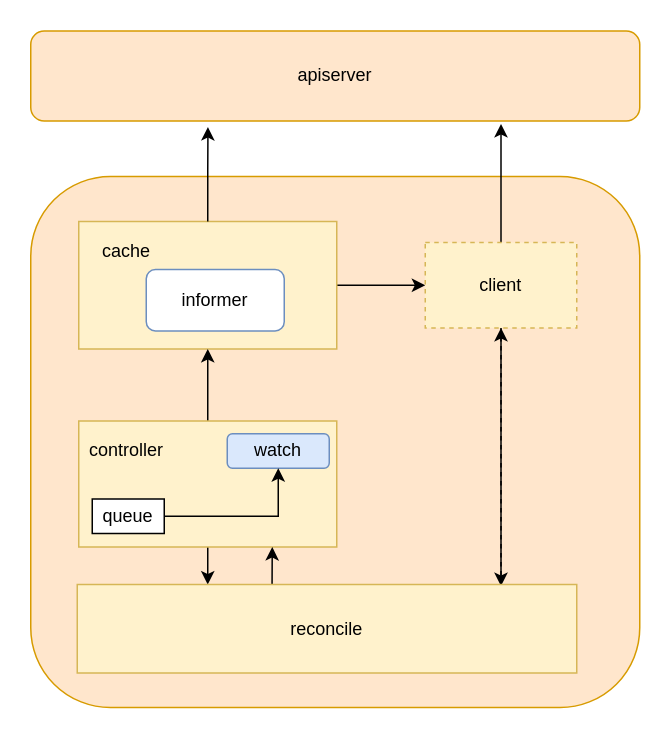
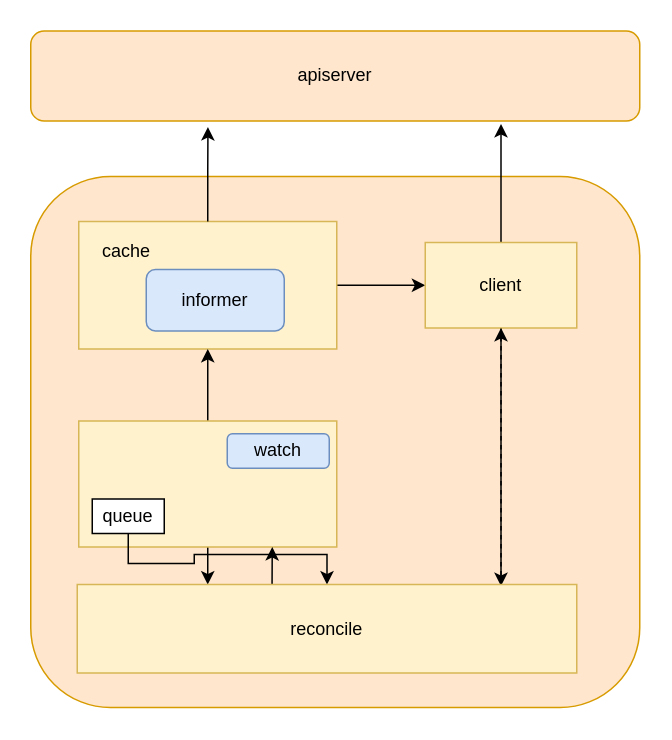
node "client": style dashed -> solid
node "informer": fillcolor #ffffff -> #dae8fc
node "controller": removed
edge "queue" -> "watch": now "queue" -> "reconcile"
